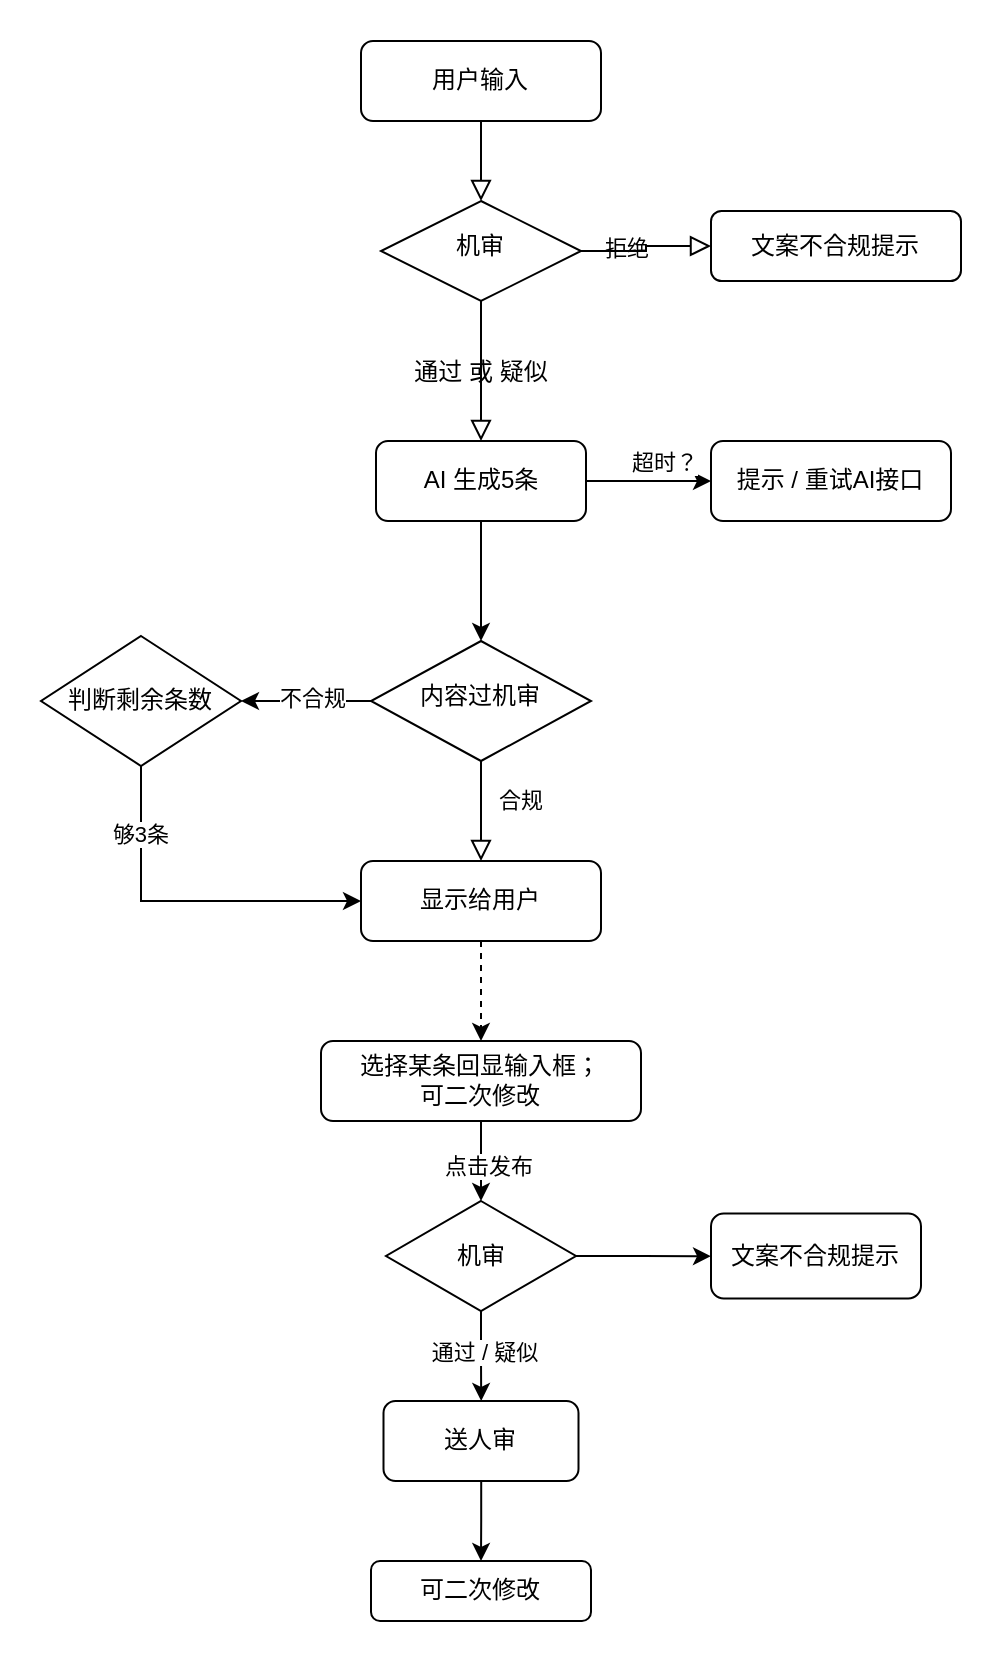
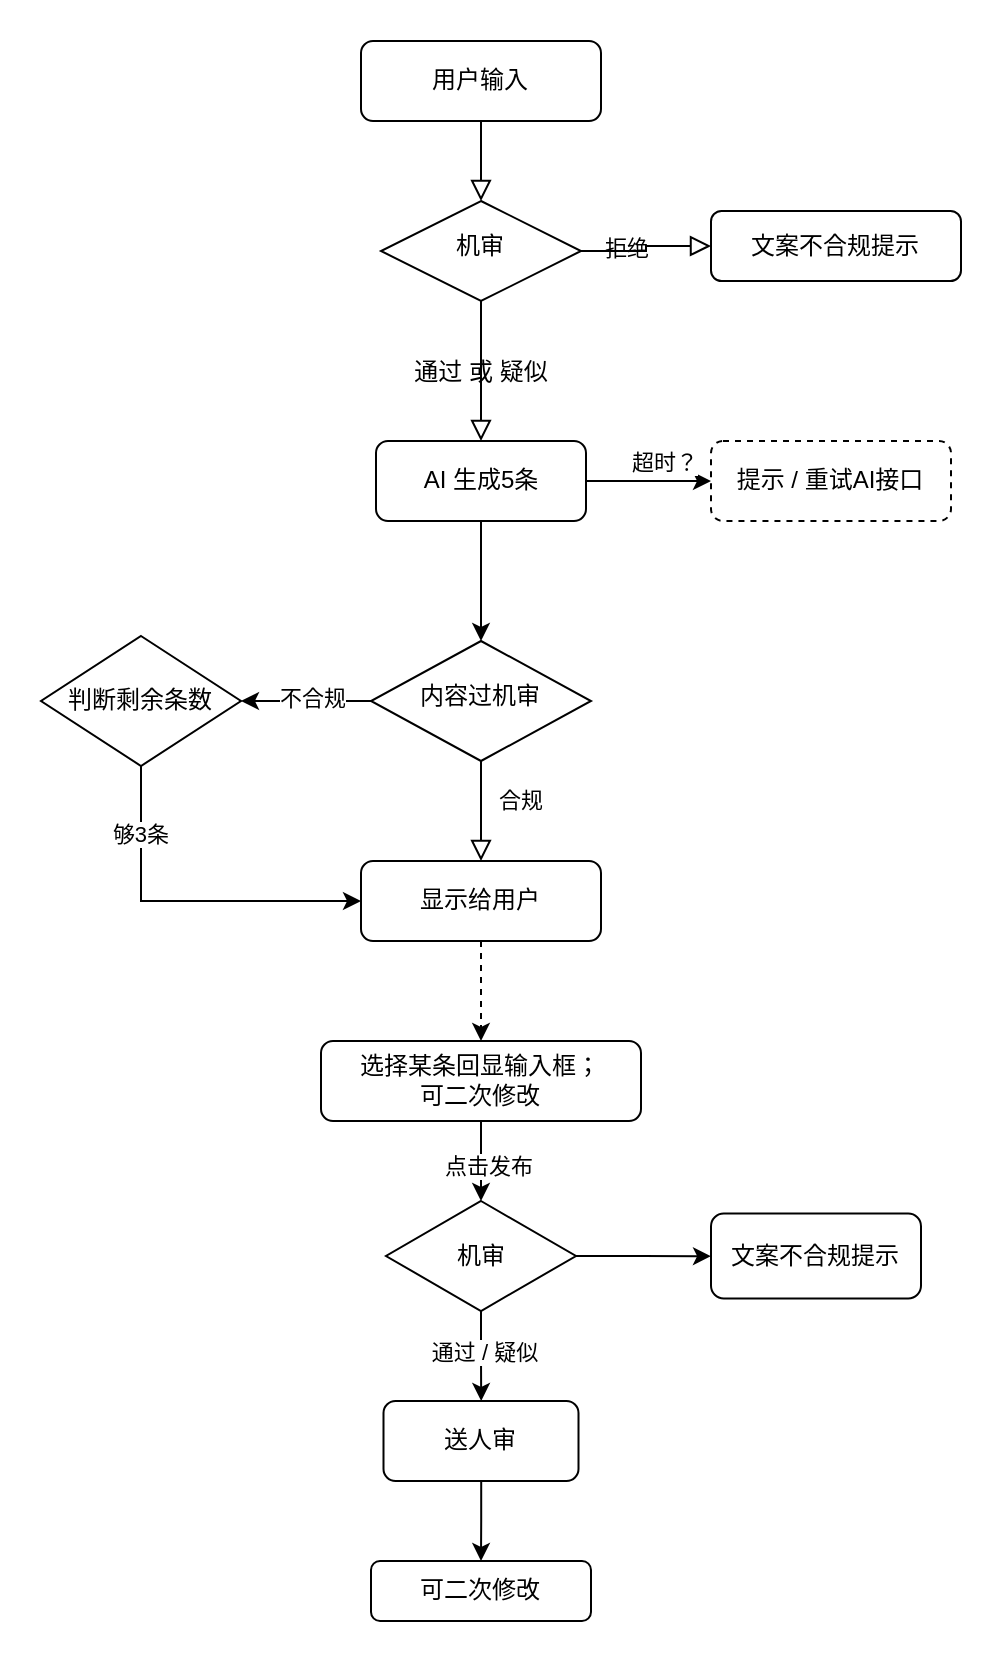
node "提示 / 重试AI接口": style solid -> dashed
